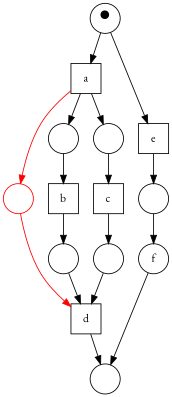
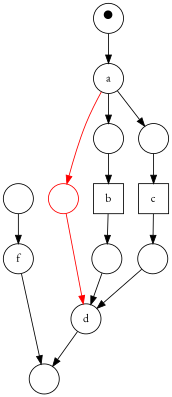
node "a": shape box -> circle
node "e": removed
node "d": shape box -> circle
